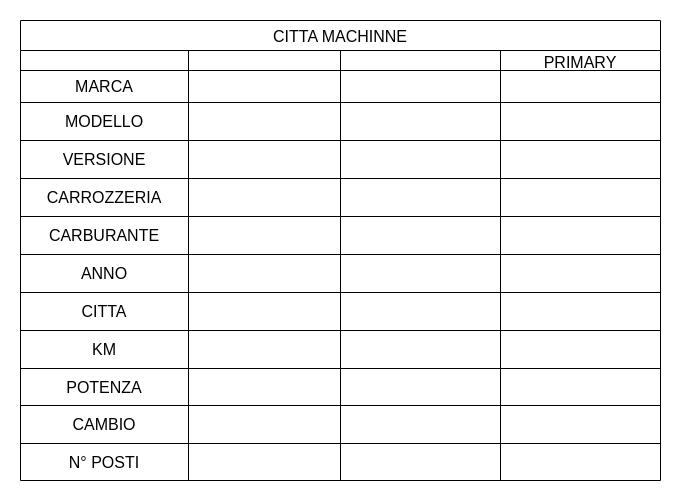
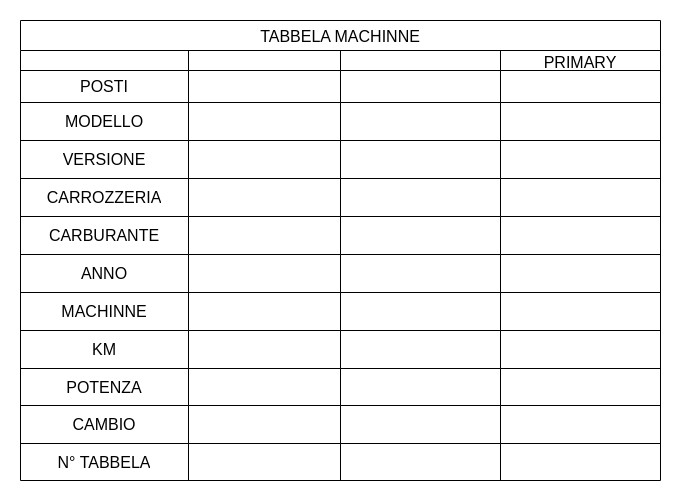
node "CITTA MACHINNE": label "CITTA MACHINNE" -> "TABBELA MACHINNE"
node "MARCA": label "MARCA" -> "POSTI"
node "CITTA": label "CITTA" -> "MACHINNE"
node "N° POSTI": label "N° POSTI" -> "N° TABBELA"
